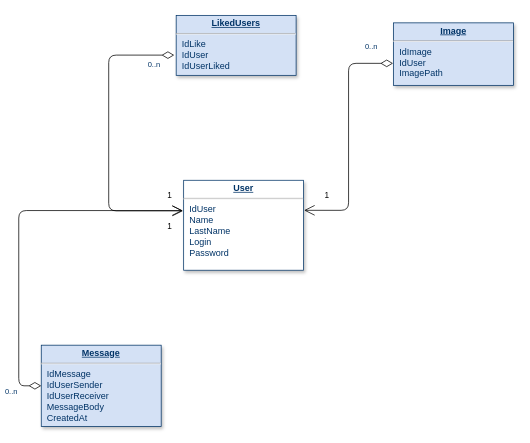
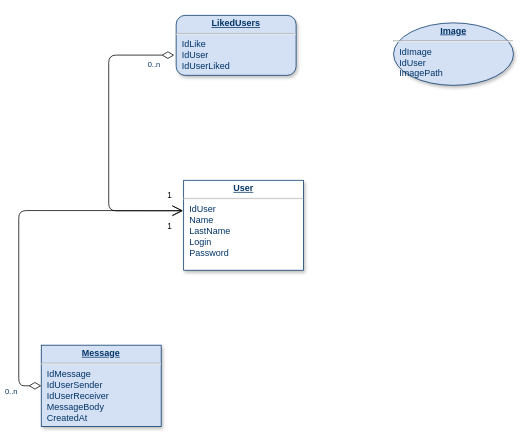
node "LikedUsers IdLike IdUser IdUserLiked": shape rectangle -> rounded rectangle
node "Image IdImage IdUser ImagePath": shape rectangle -> ellipse
edge "Image IdImage IdUser ImagePath" -- "User IdUser Name LastName Login Password": removed, labels "0..n", "1"
